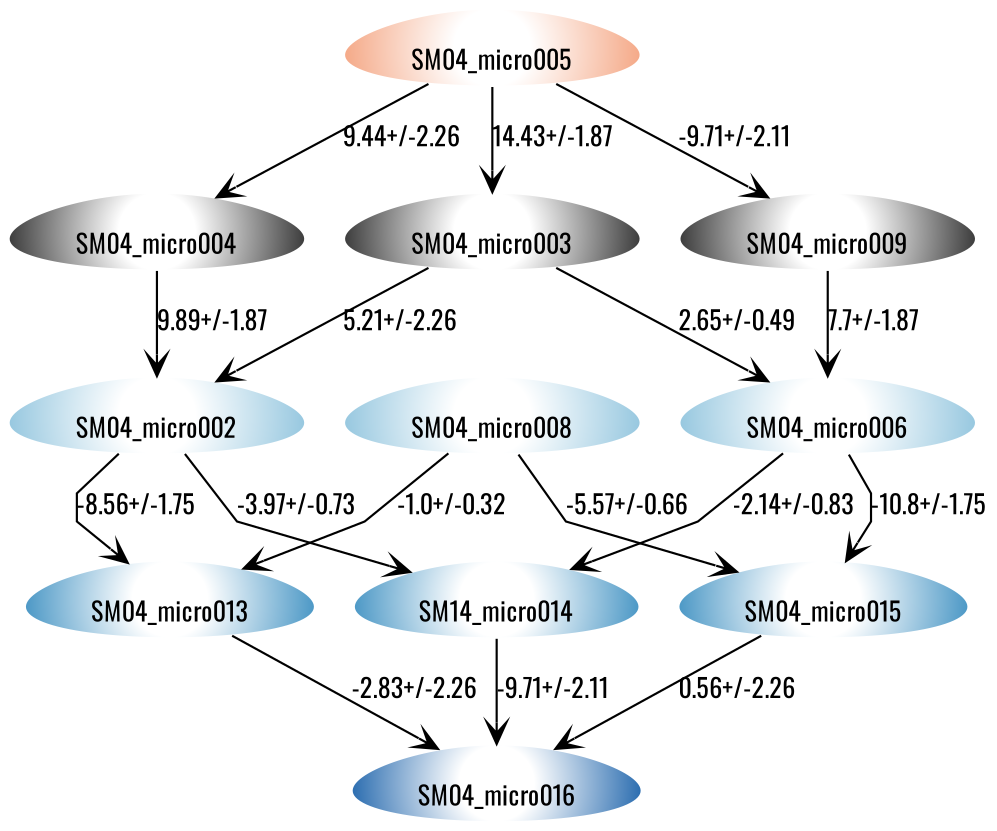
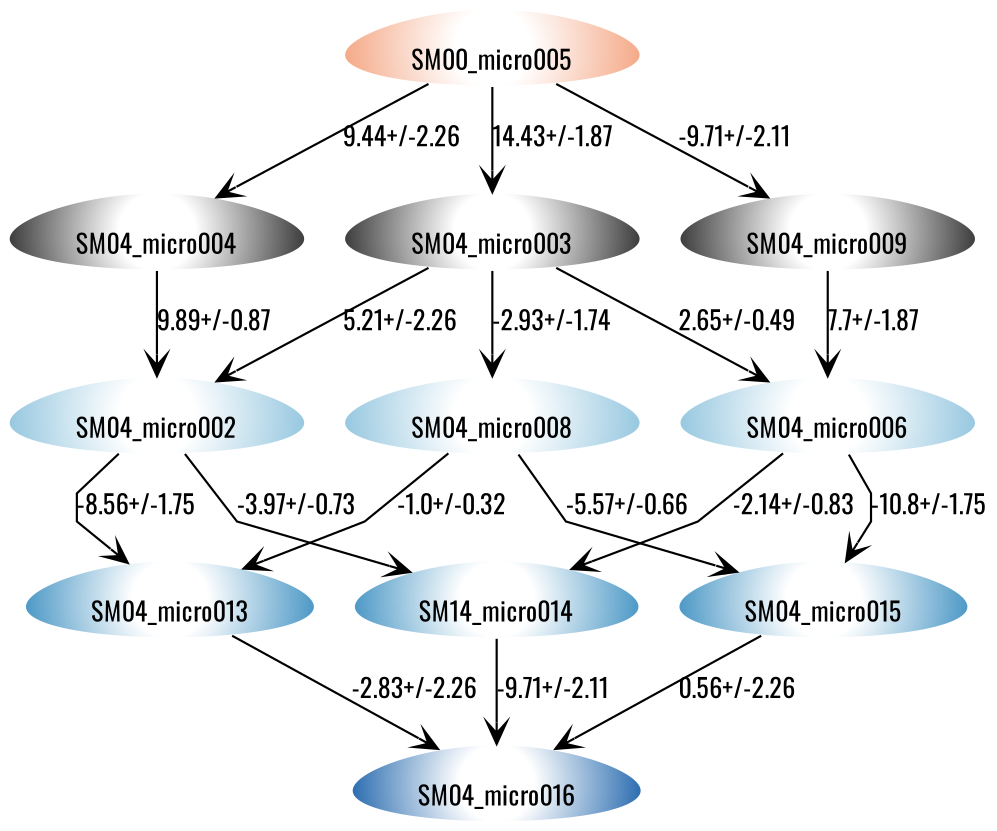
node "SM04_micro005": label "SM04_micro005" -> "SM00_micro005"
edge "SM04_micro003" -> "SM04_micro008": added, label "-2.93+/-1.74"
edge "SM04_micro004" -> "SM04_micro002": label "9.89+/-1.87" -> "9.89+/-0.87"
